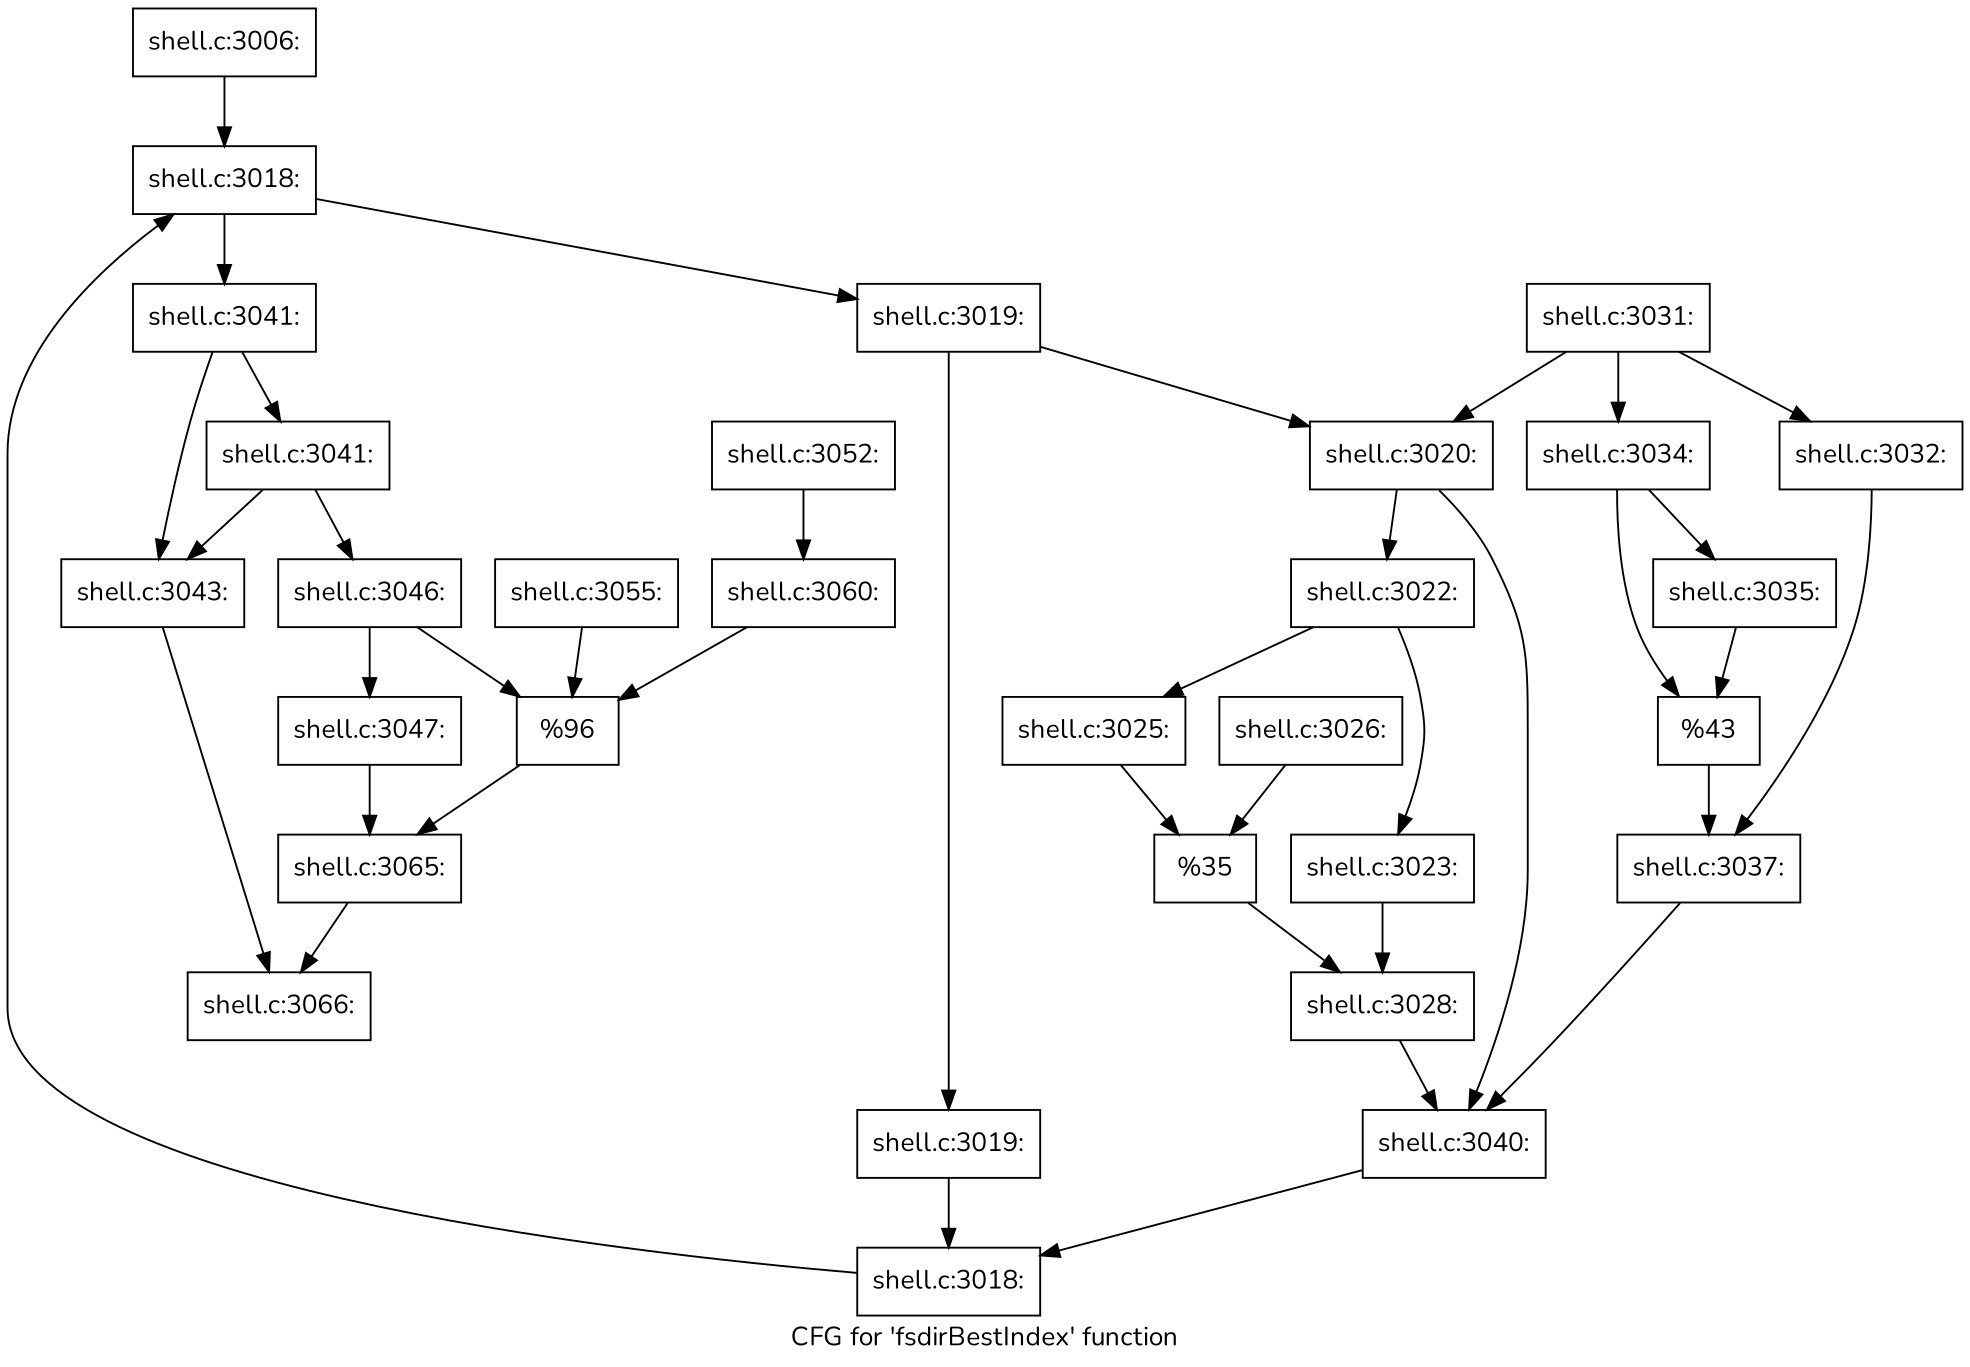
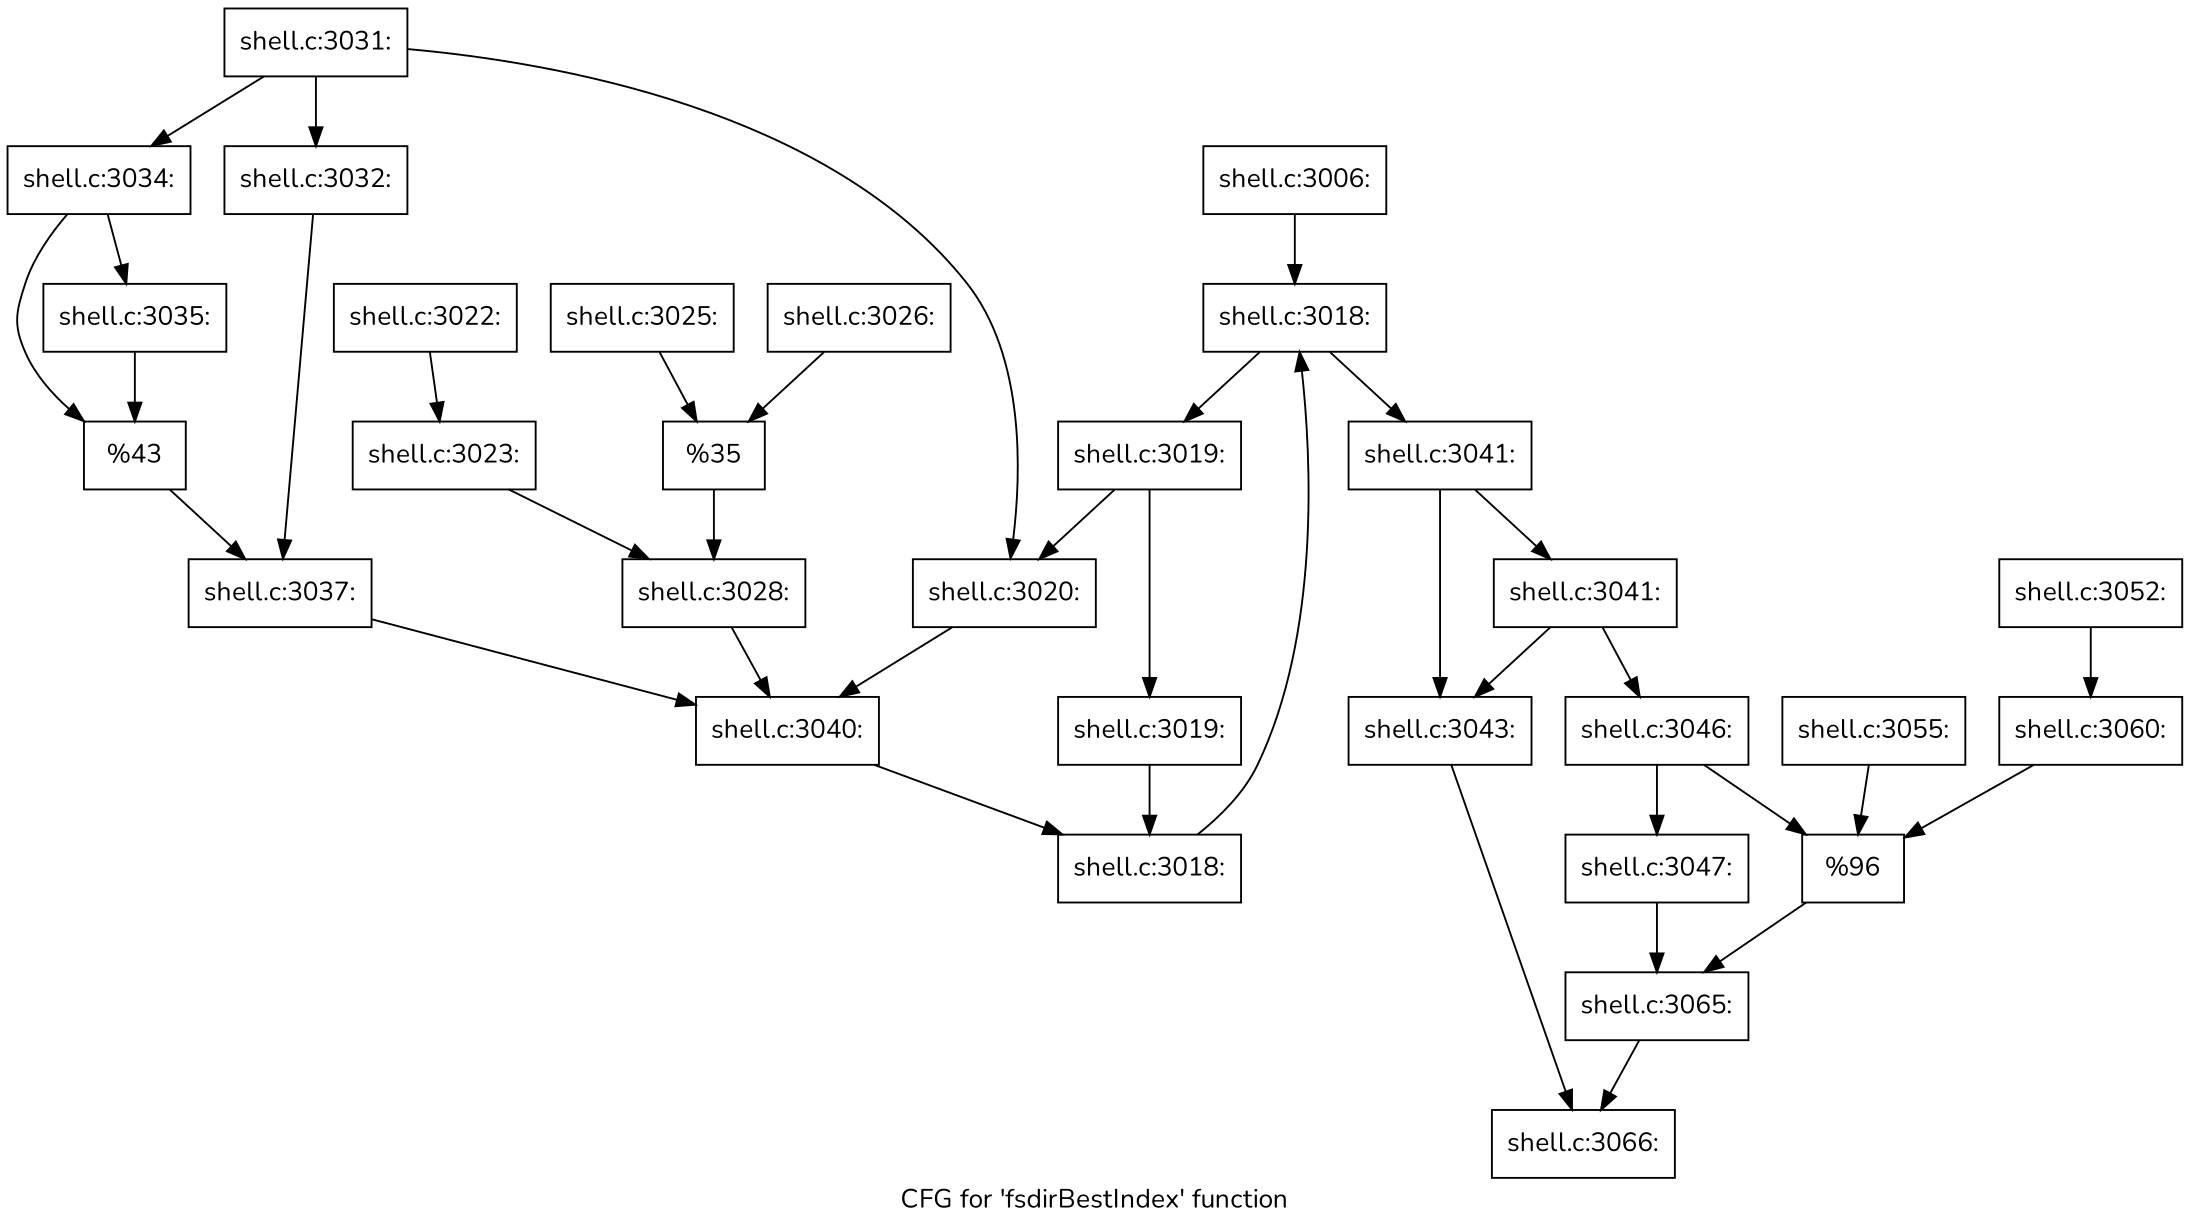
edge "shell.c:3020:" -> "shell.c:3022:": removed
edge "shell.c:3022:" -> "shell.c:3025:": removed
